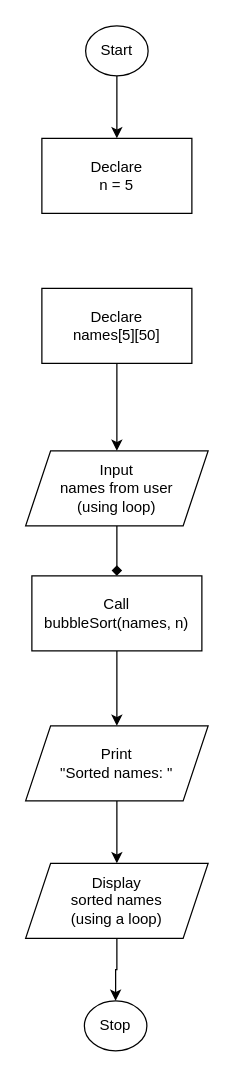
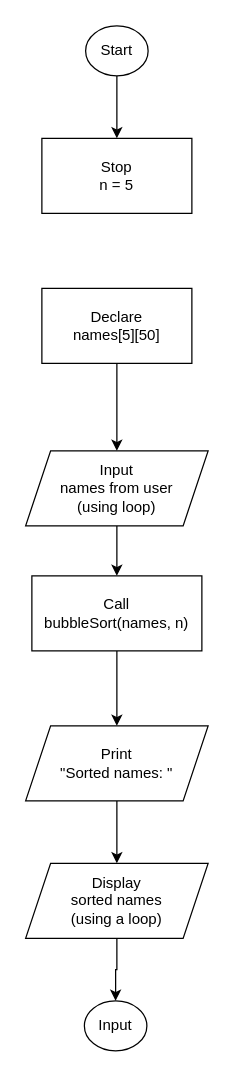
node "Declare n = 5": label "Declare n = 5" -> "Stop n = 5"
edge "Input names from user (using loop)" -> "Call bubbleSort(names, n)": arrowhead diamond -> classic
node "Stop": label "Stop" -> "Input"
